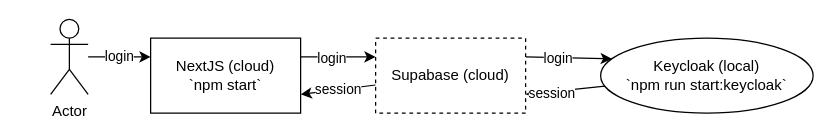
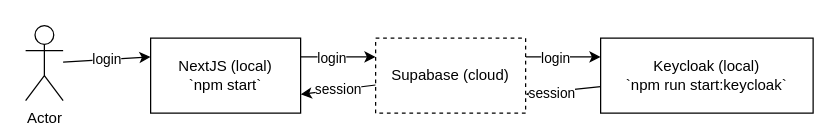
node "Actor": moved (69, 57) -> (44, 63)
node "NextJS (cloud) `npm start`": label "NextJS (cloud) `npm start`" -> "NextJS (local) `npm start`"
node "Keycloak (local) `npm run start:keycloak`": shape ellipse -> rectangle
